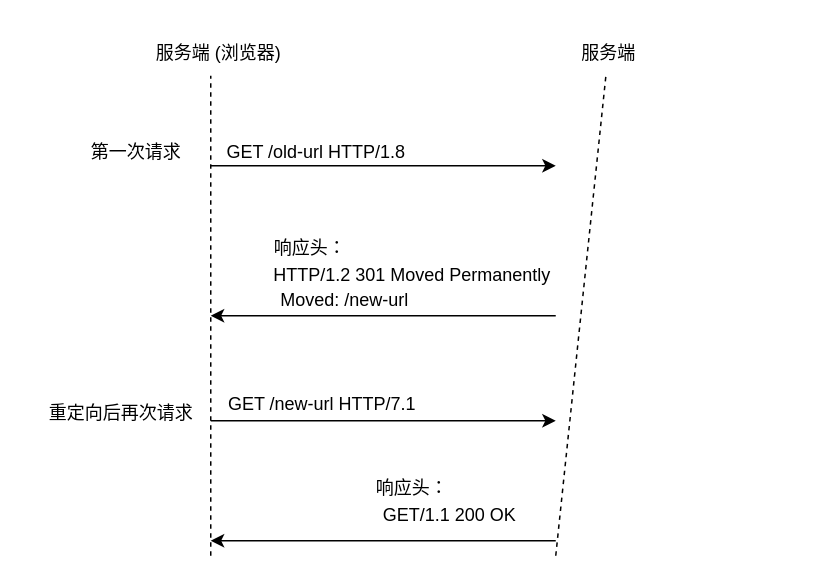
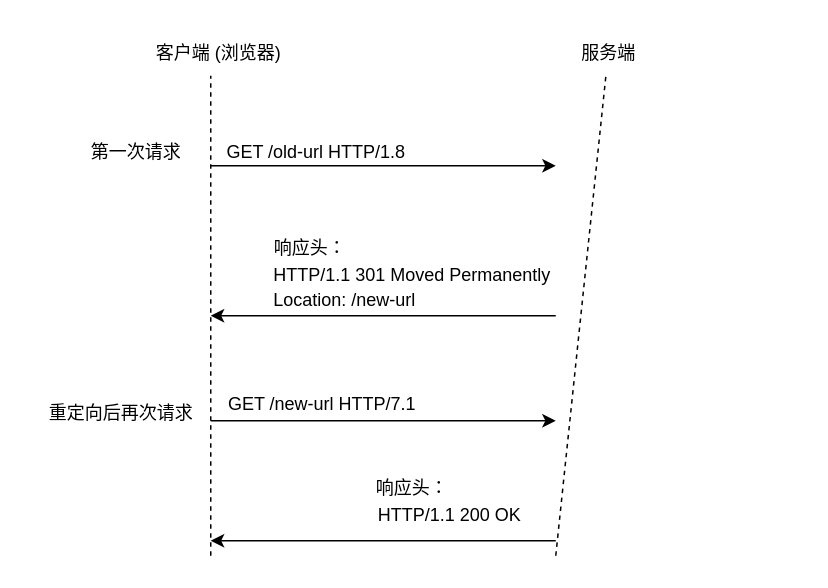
node "服务端 (浏览器)": label "服务端 (浏览器)" -> "客户端 (浏览器)"
node "HTTP/1.2 301 Moved Permanently": label "HTTP/1.2 301 Moved Permanently" -> "HTTP/1.1 301 Moved Permanently"
node "Moved: /new-url": label "Moved: /new-url" -> "Location: /new-url"
node "GET/1.1 200 OK": label "GET/1.1 200 OK" -> "HTTP/1.1 200 OK"
